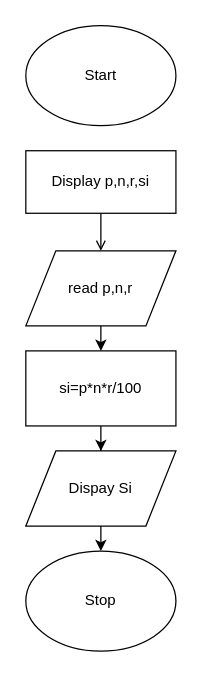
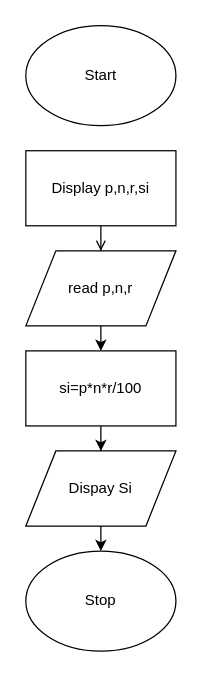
node "Display p,n,r,si": size 150x63 -> 150x75
